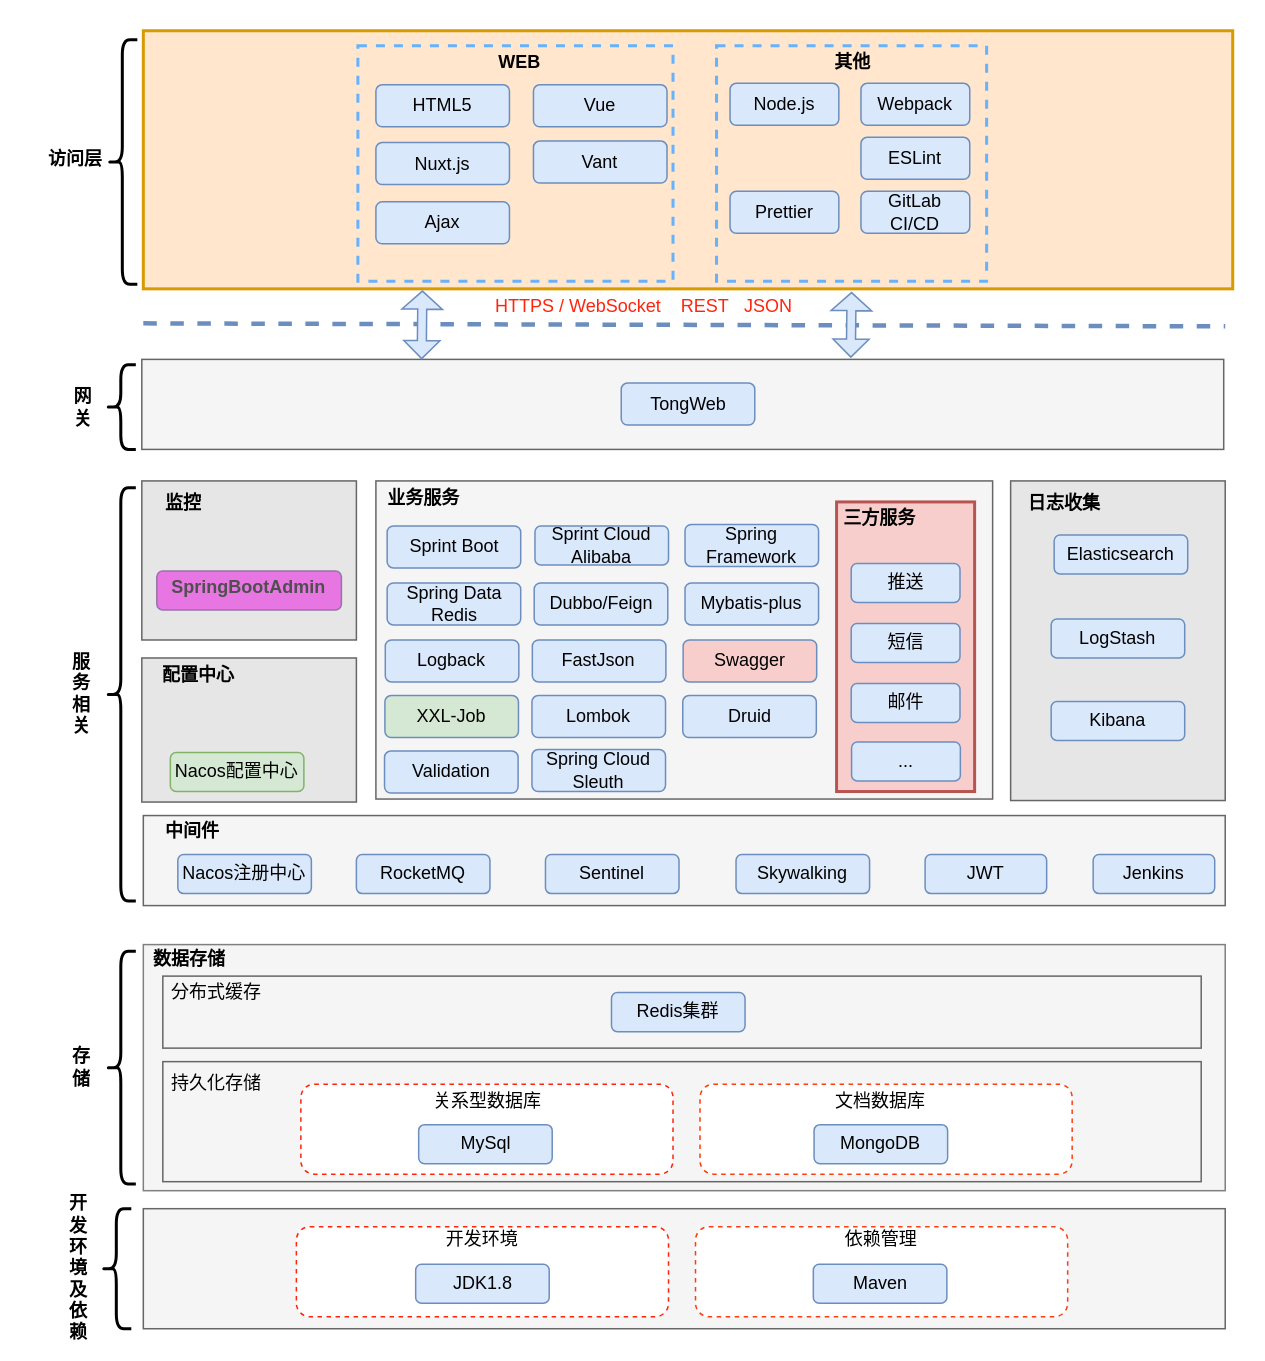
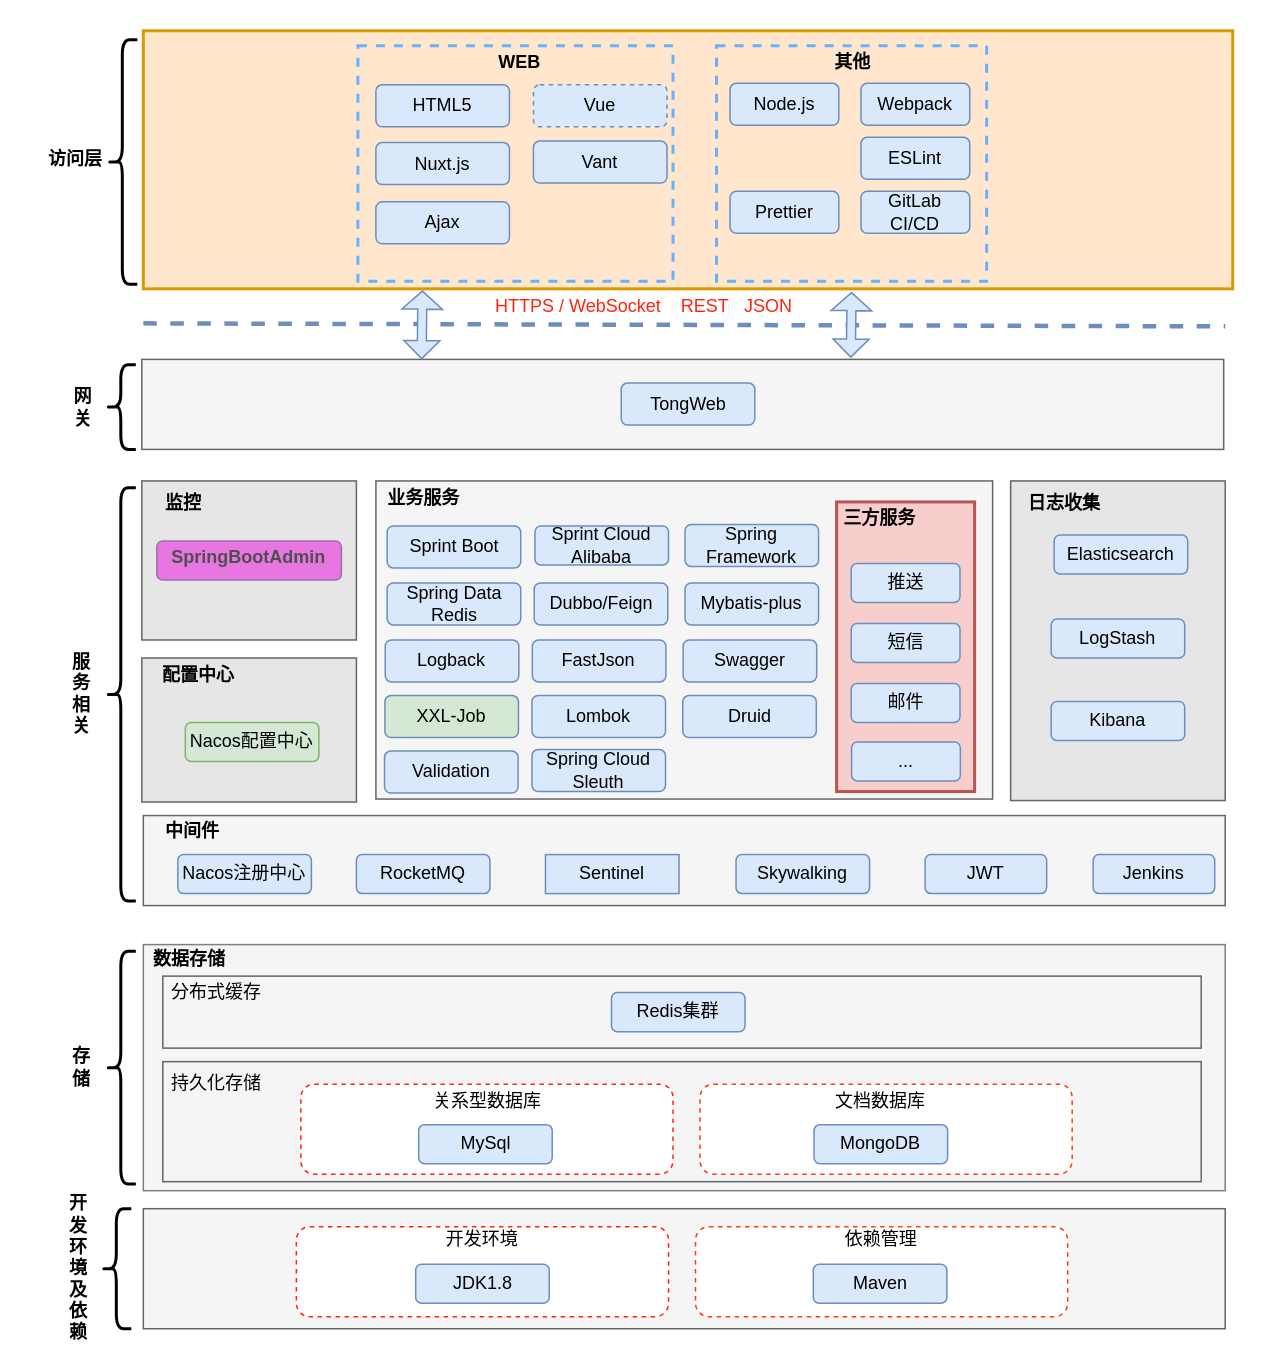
node "Vue": style solid -> dashed
node "SpringBootAdmin": moved (249, 590) -> (249, 560)
node "Swagger": fillcolor #f8cecc -> #dae8fc
node "Nacos配置中心": moved (237, 772) -> (252, 742)
node "Sentinel": shape rounded rectangle -> rectangle
